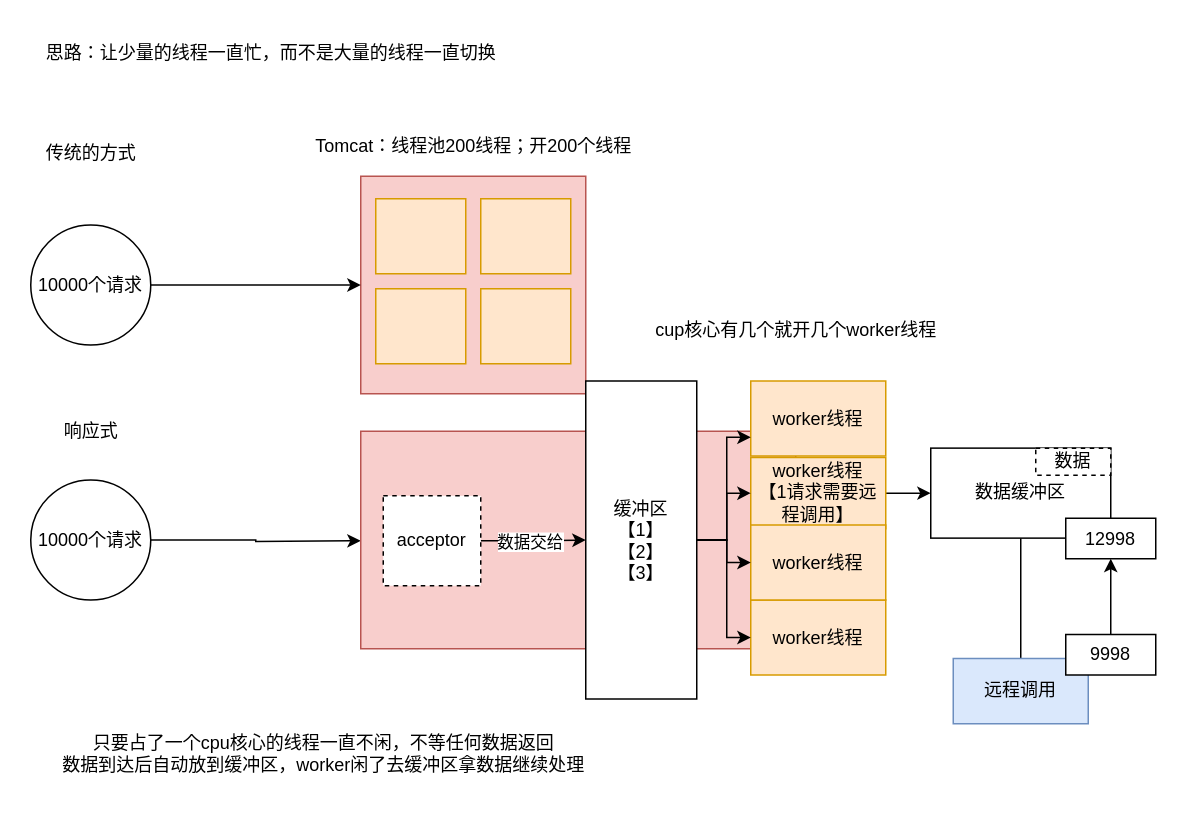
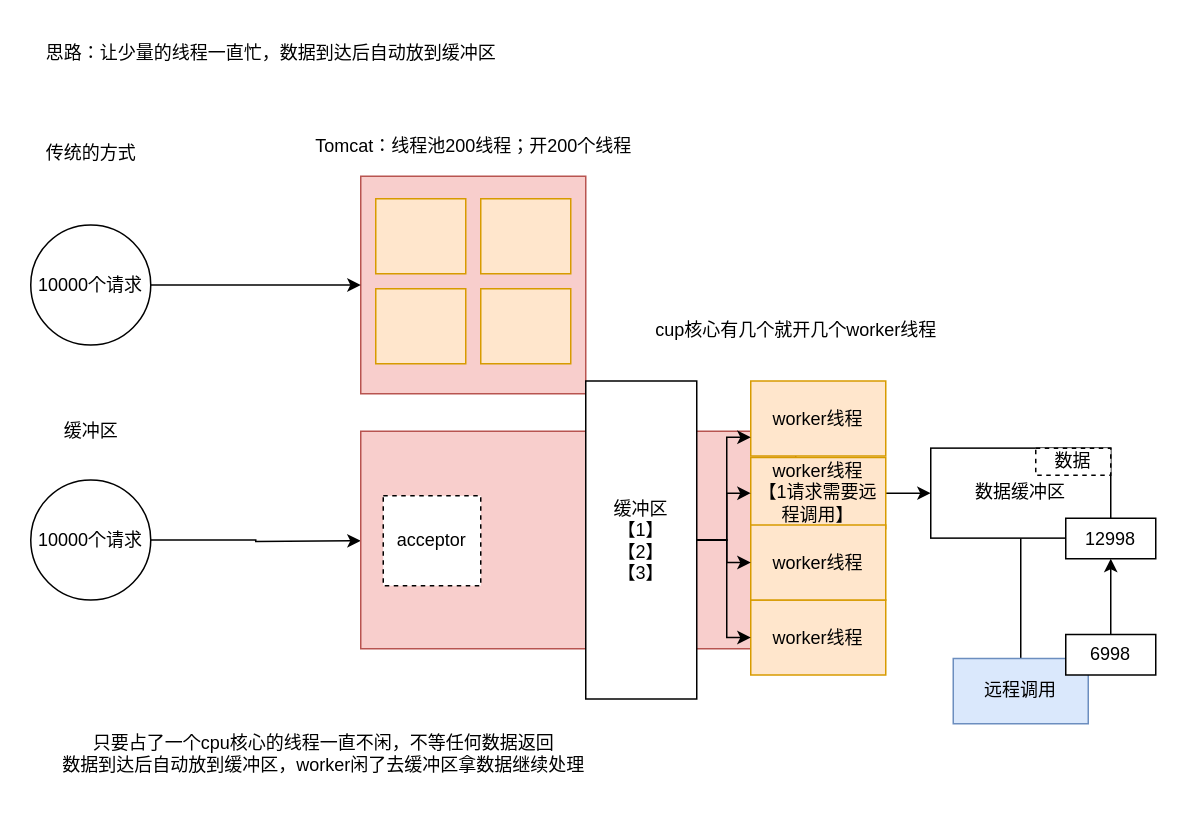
node "思路：让少量的线程一直忙，而不是大量的线程一直切换": label "思路：让少量的线程一直忙，而不是大量的线程一直切换" -> "思路：让少量的线程一直忙，数据到达后自动放到缓冲区"
node "响应式": label "响应式" -> "缓冲区"
edge "acceptor" -> "缓冲区 【1】 【2】 【3】": removed, label "数据交给"
node "9998": label "9998" -> "6998"
